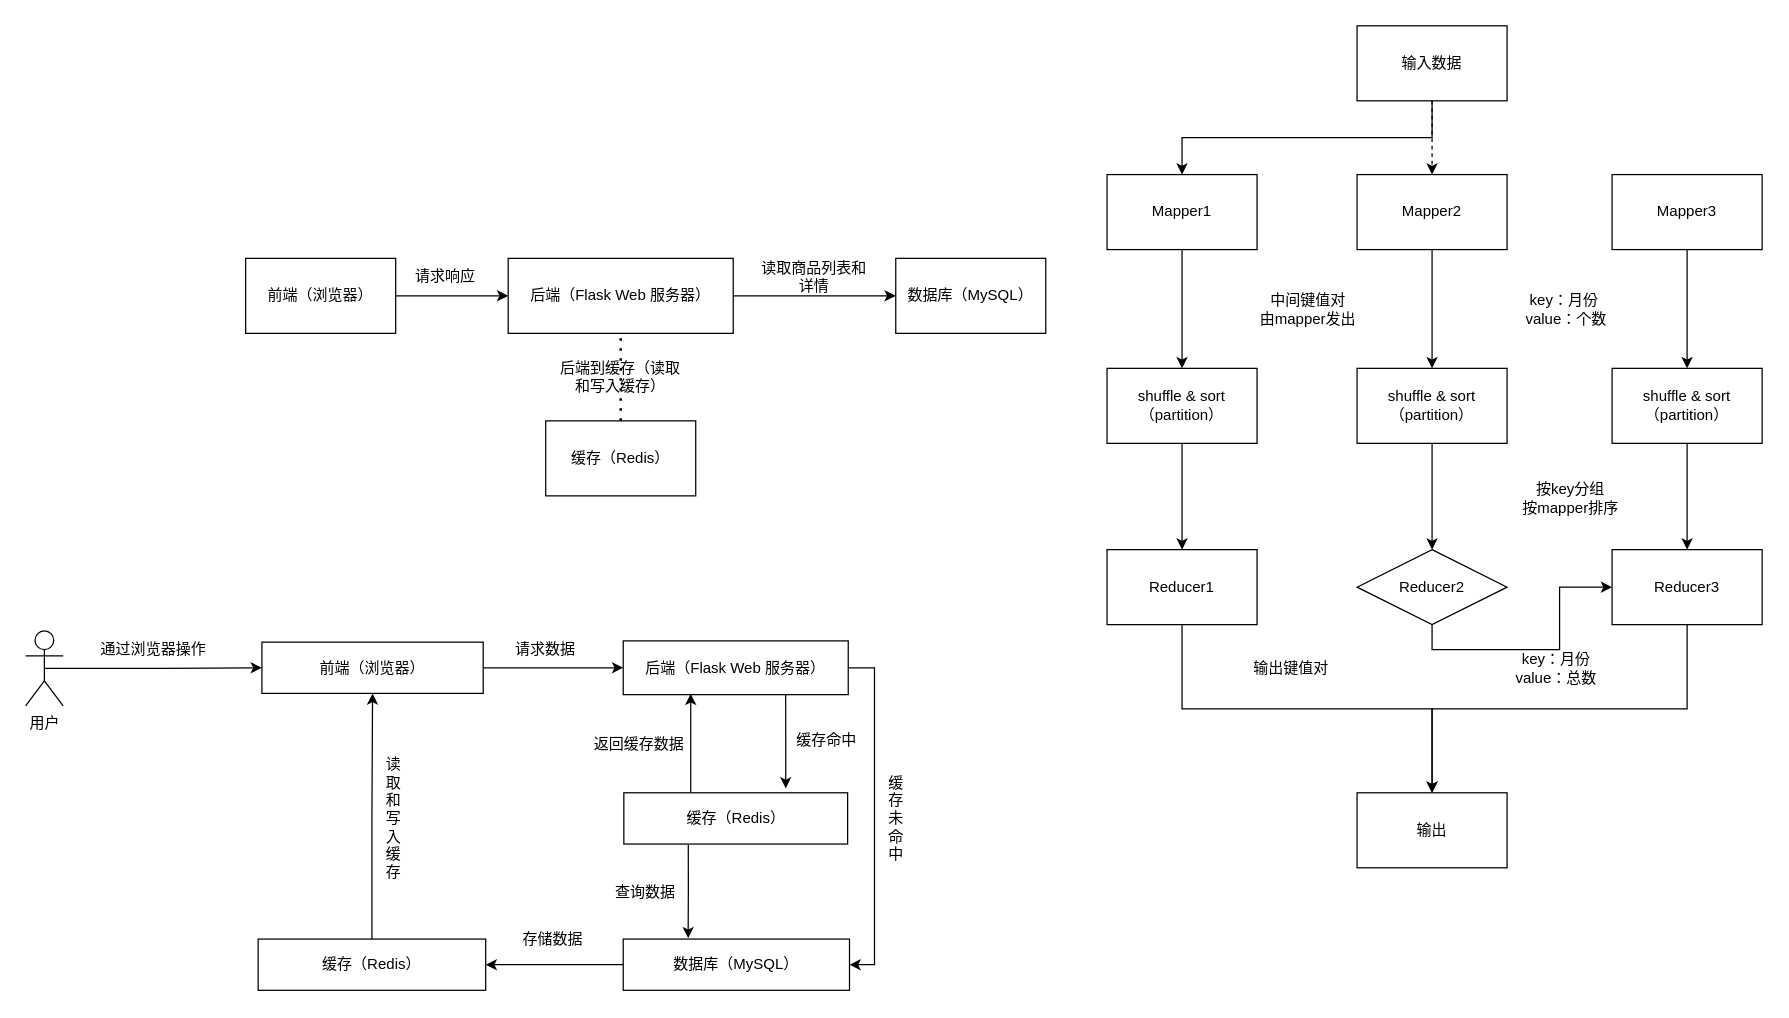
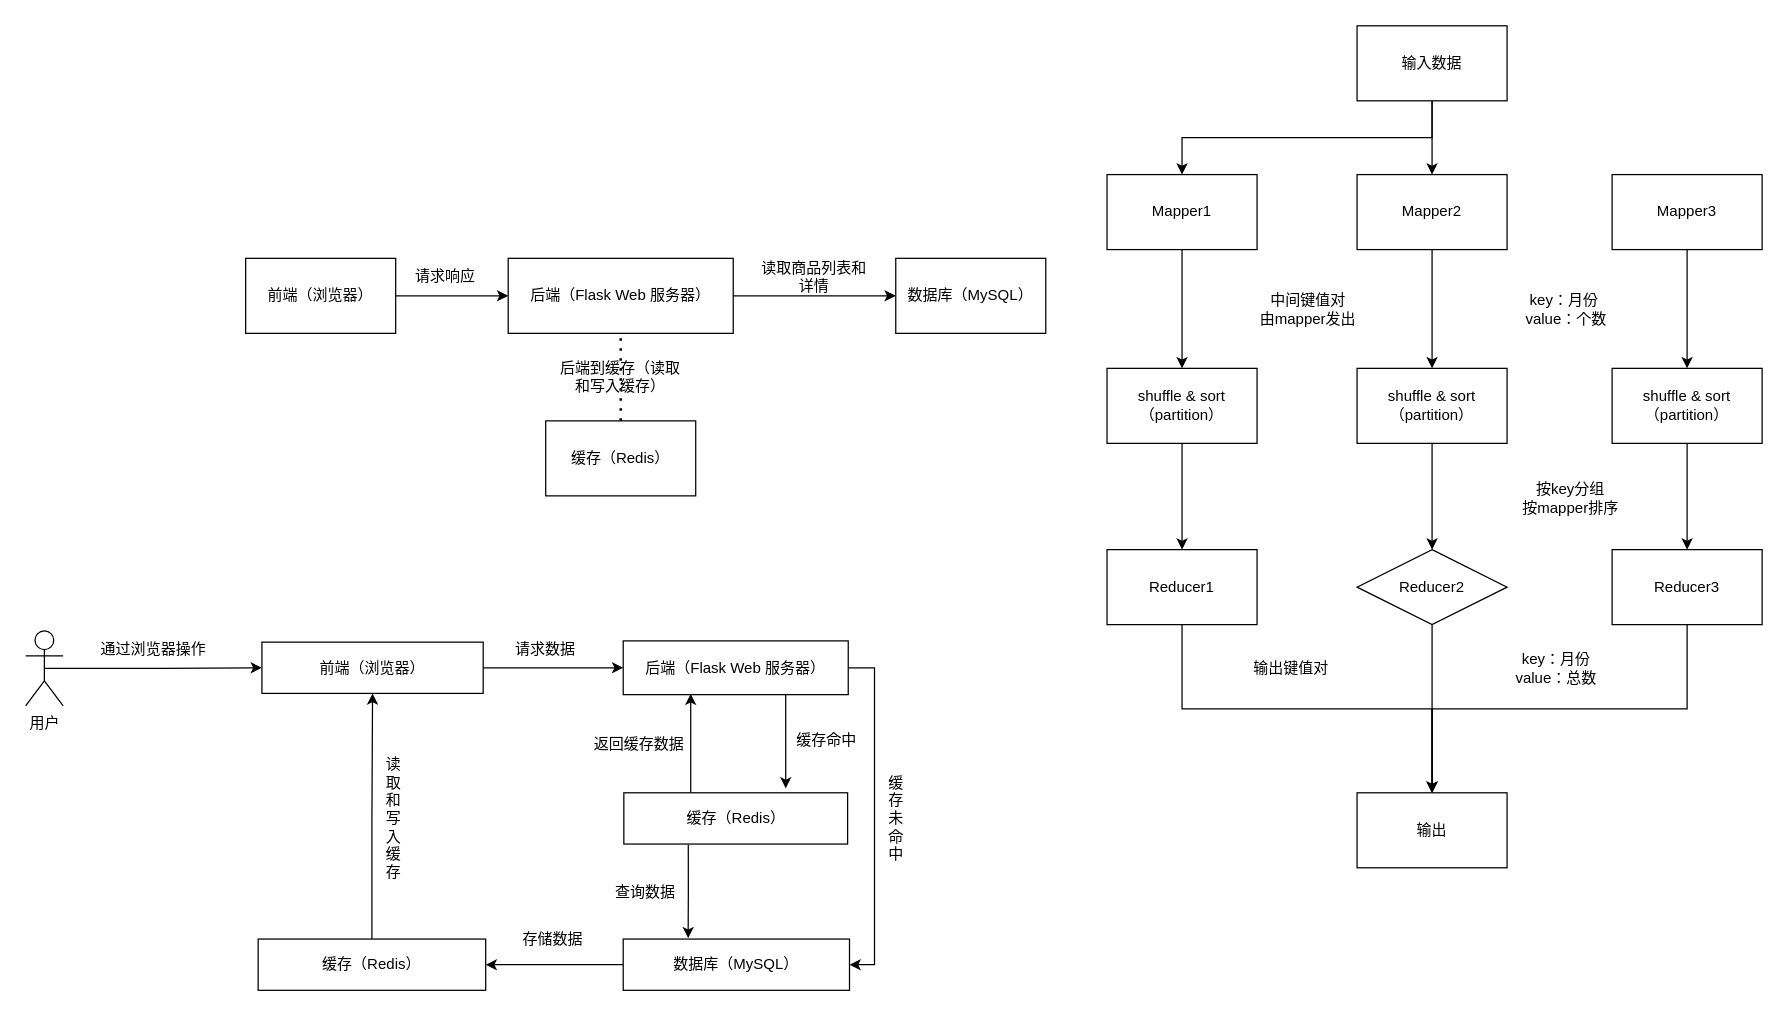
edge "输入数据" -> "Mapper2": style dashed -> solid
edge "Reducer2" -> "Reducer3": now "Reducer2" -> "输出"
